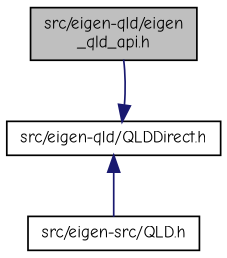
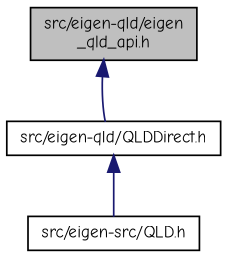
edge "src/eigen-qld/eigen _qld_api.h" -> "src/eigen-qld/QLDDirect.h": reversed
